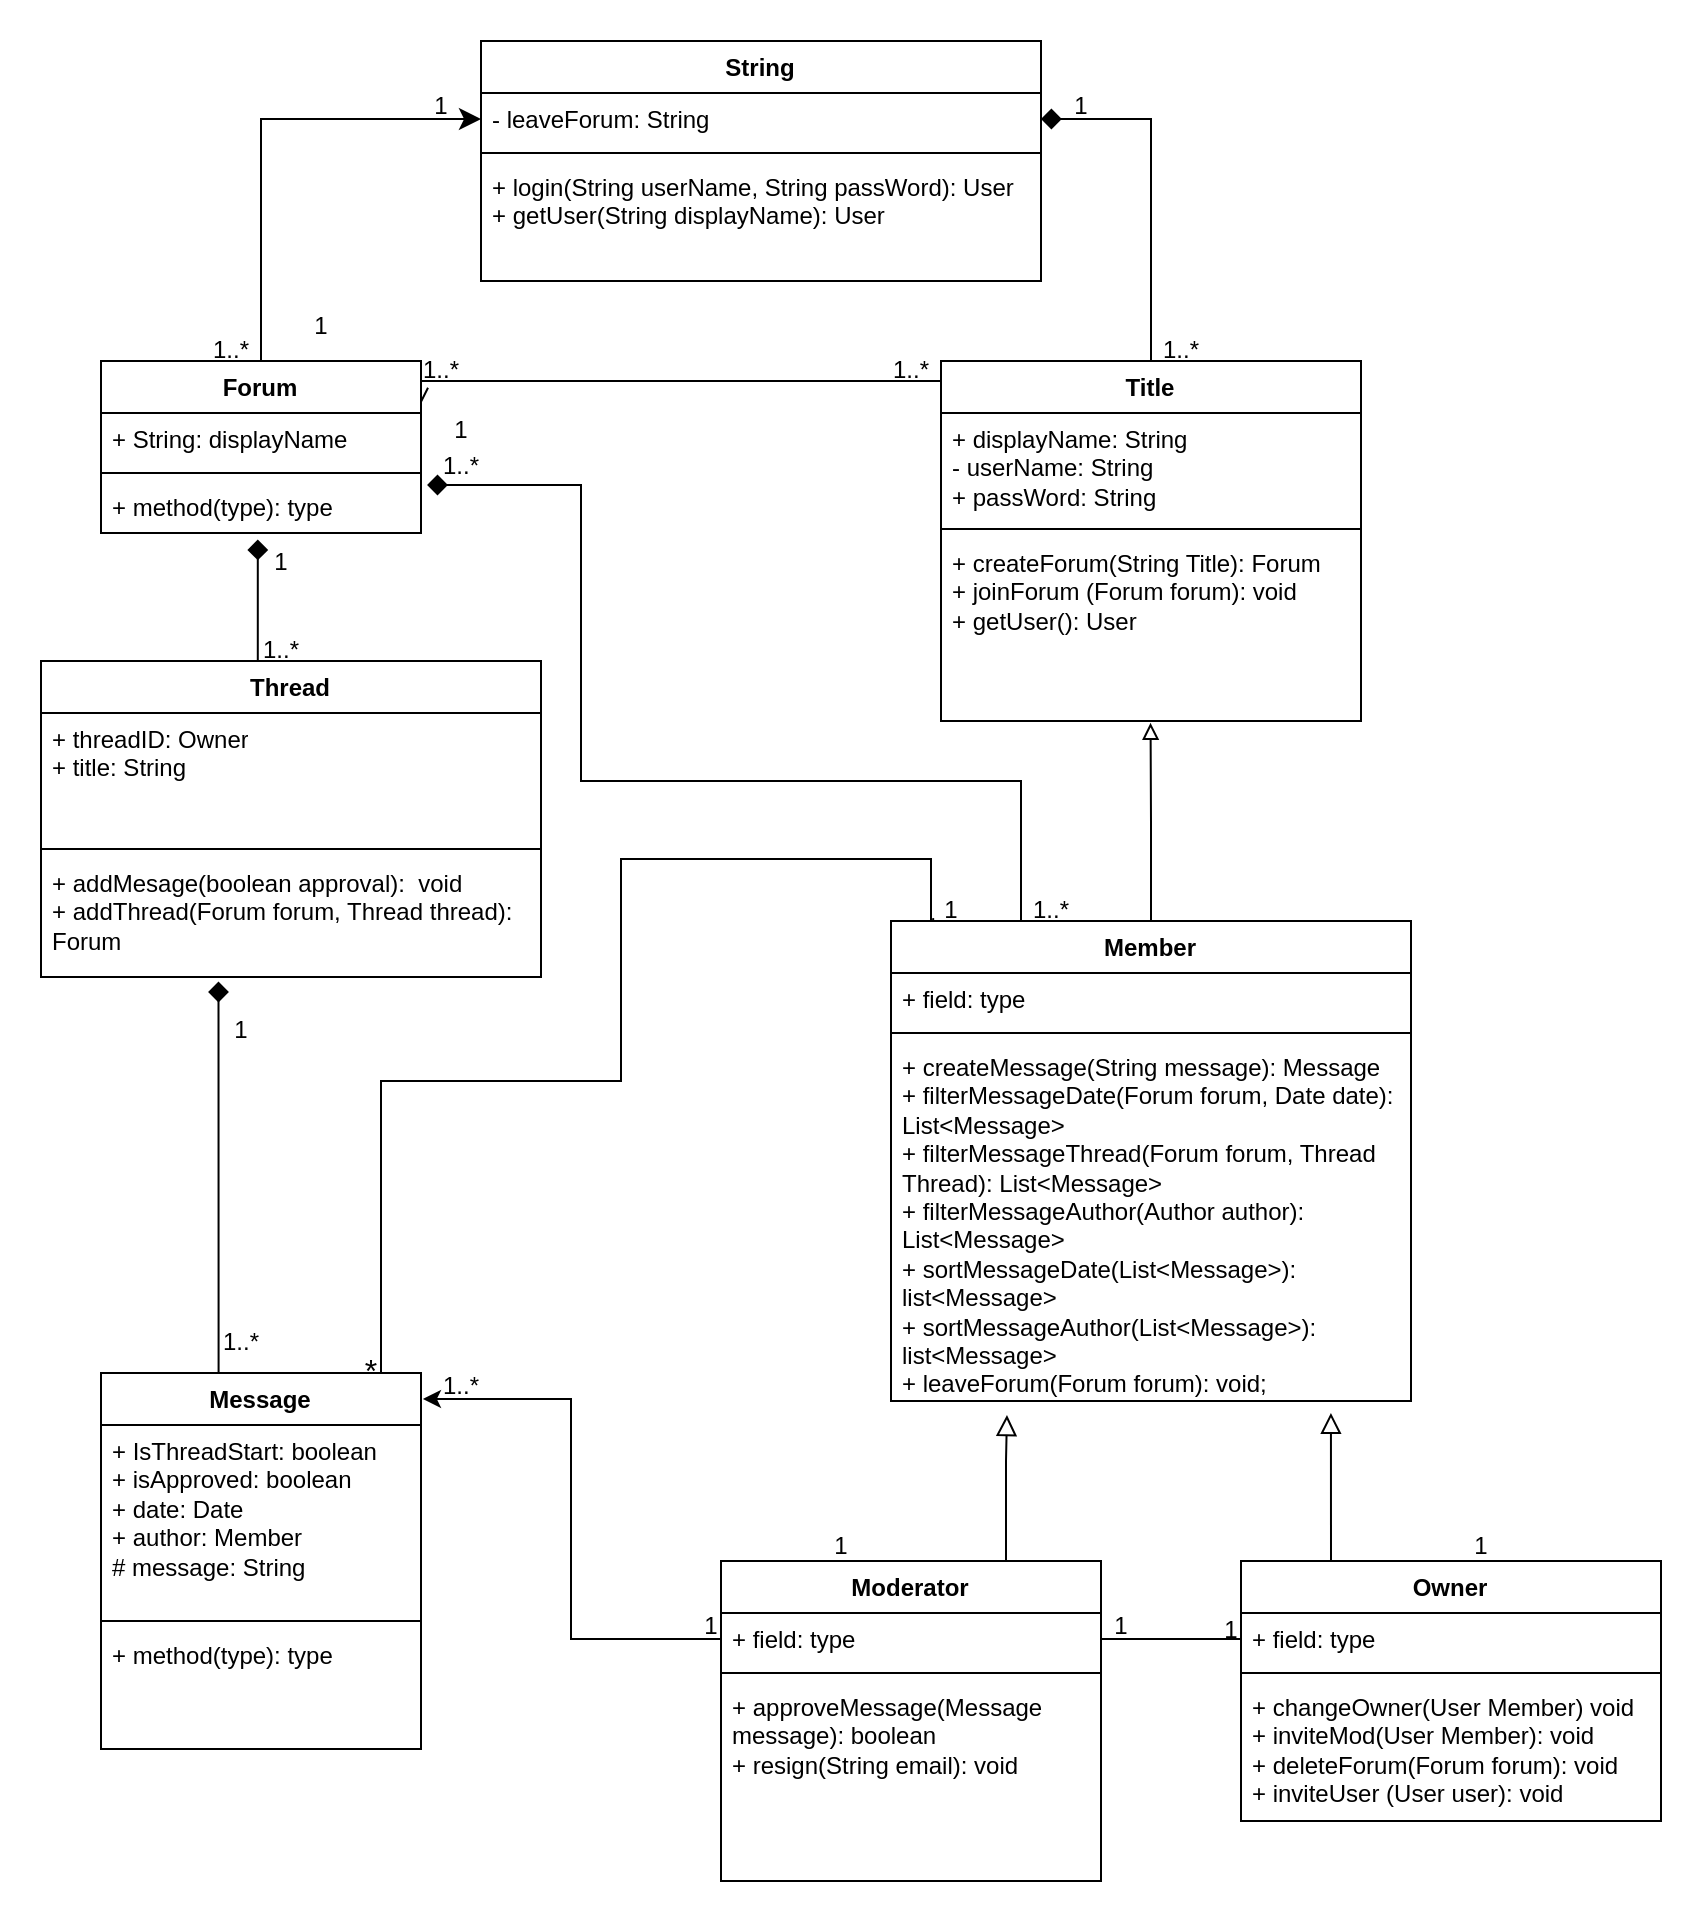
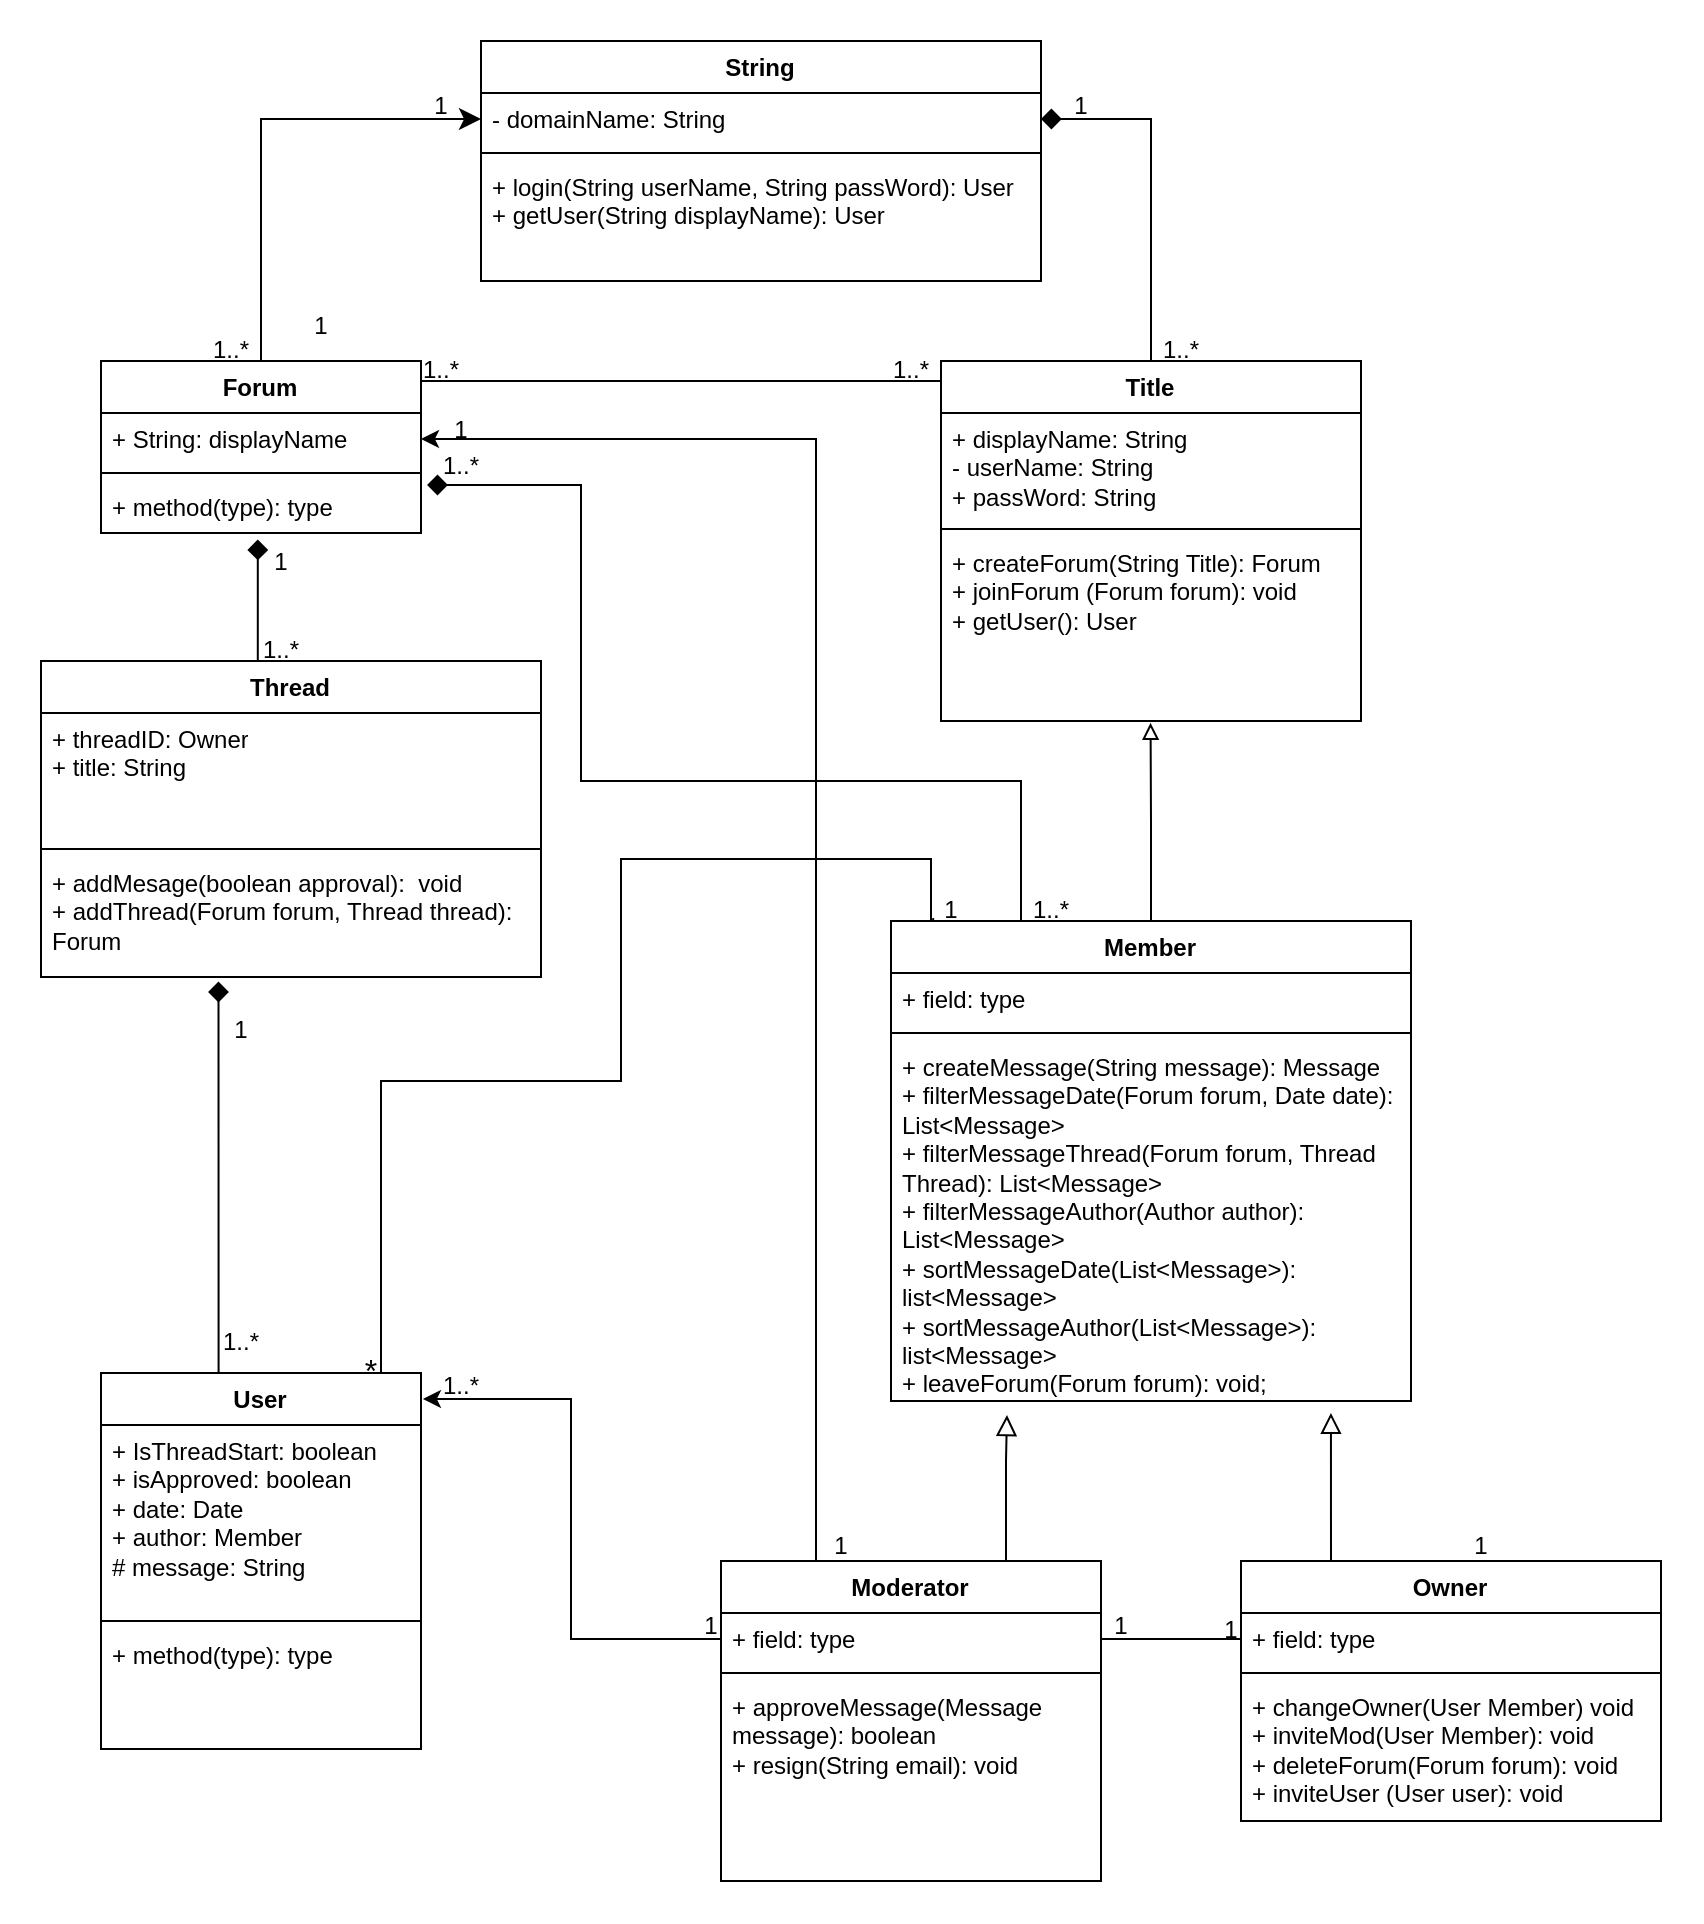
node "- leaveForum: String": label "- leaveForum: String" -> "- domainName: String"
edge "Title" -> "Forum": arrowhead open -> none
edge "Moderator" -> "+ String: displayName": added
node "Message": label "Message" -> "User"
